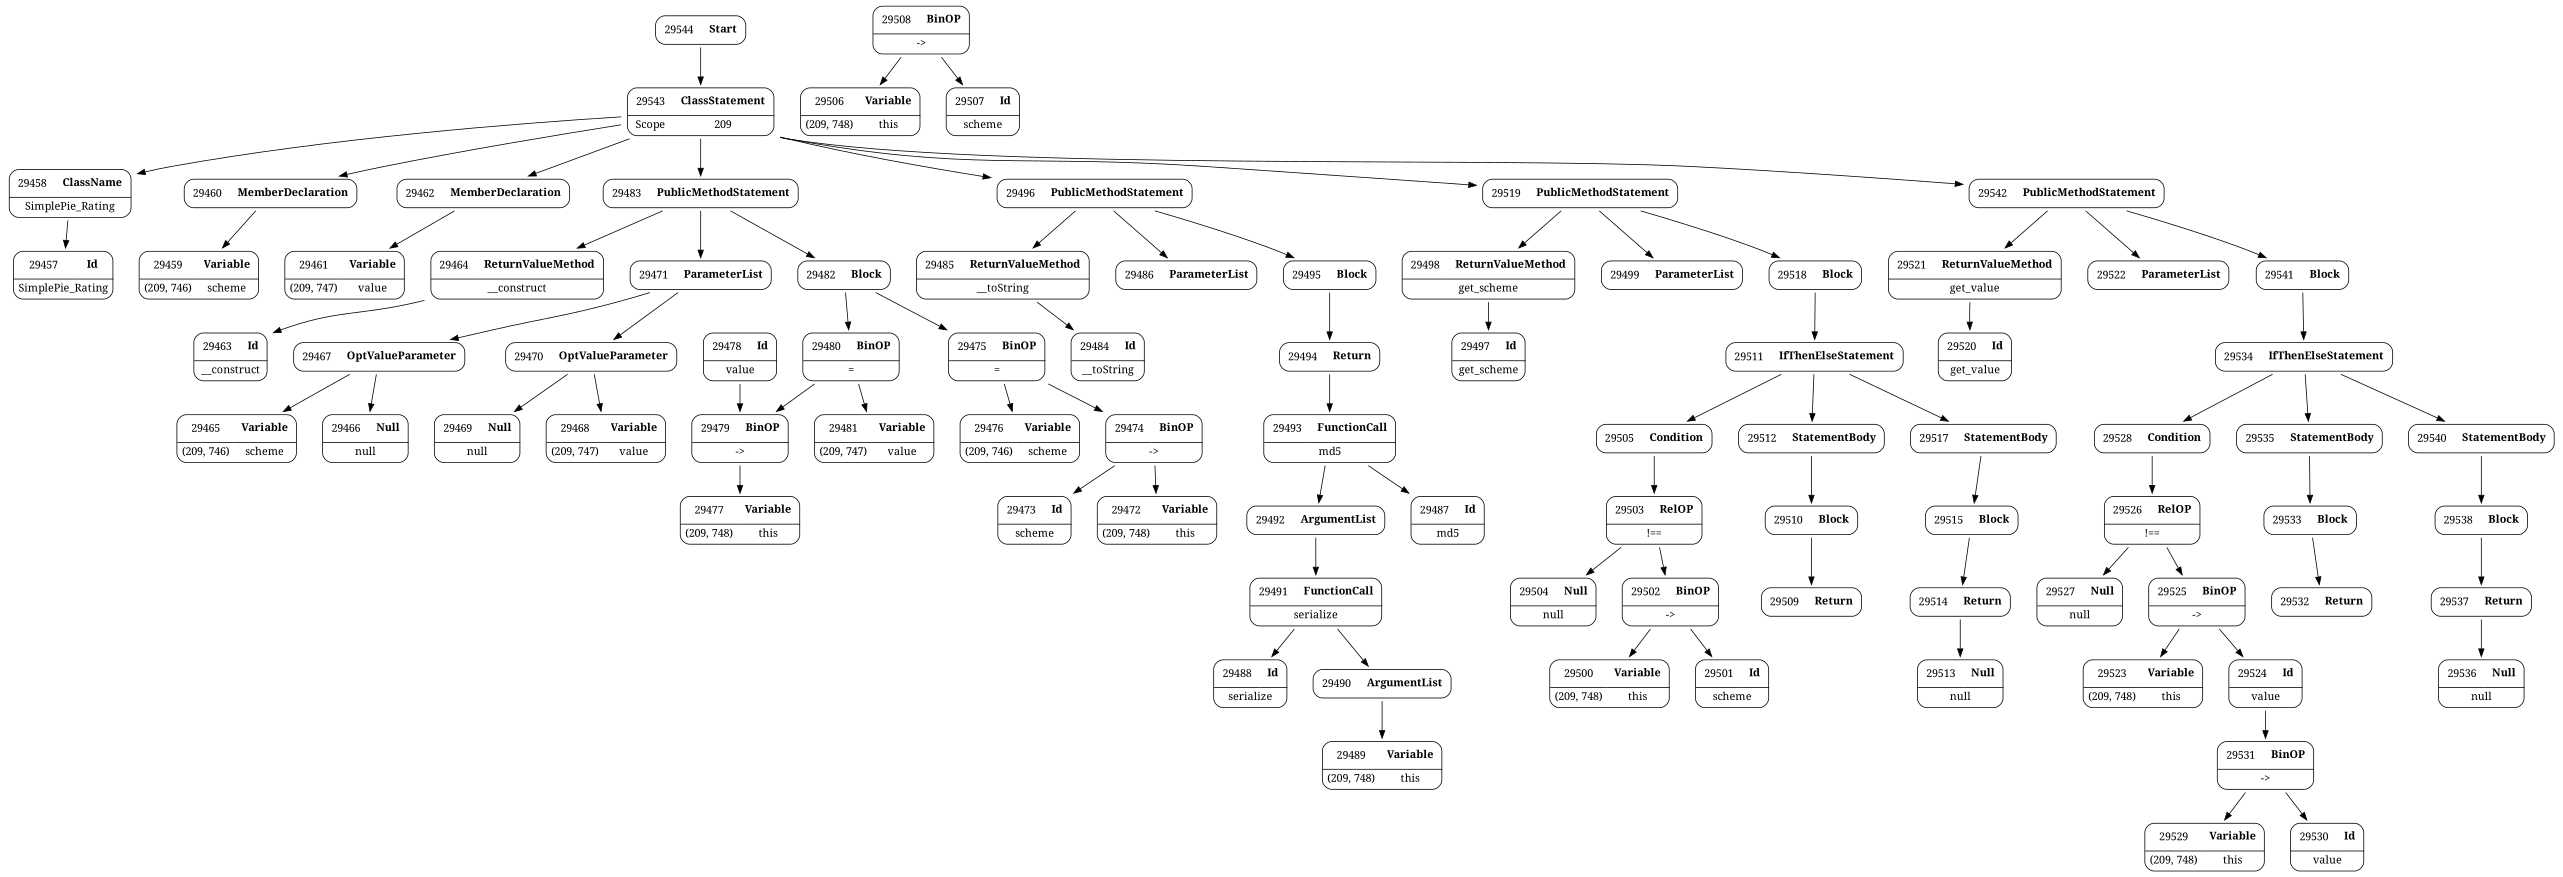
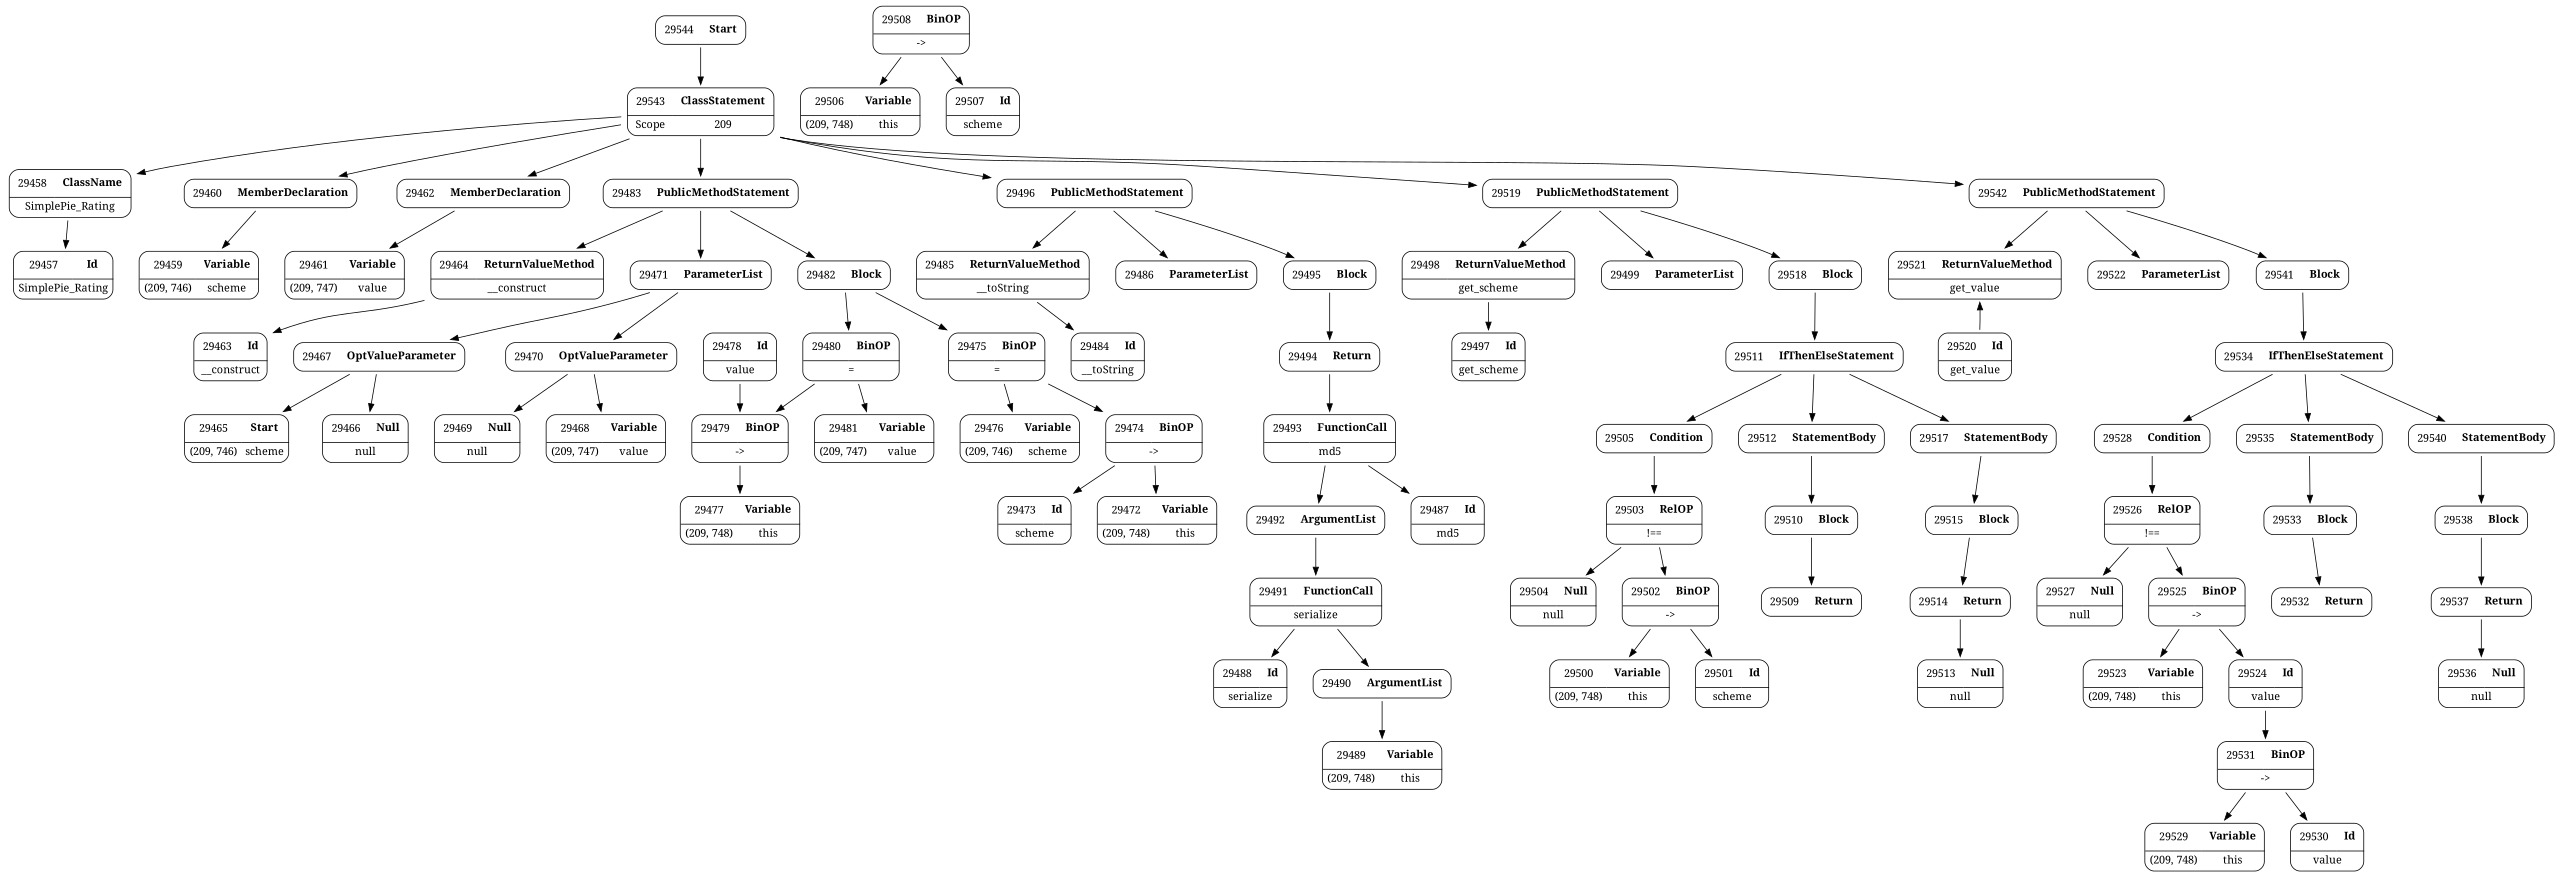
edge "29521" -> "29520": reversed
node "29465": text "Variable" -> "Start"
